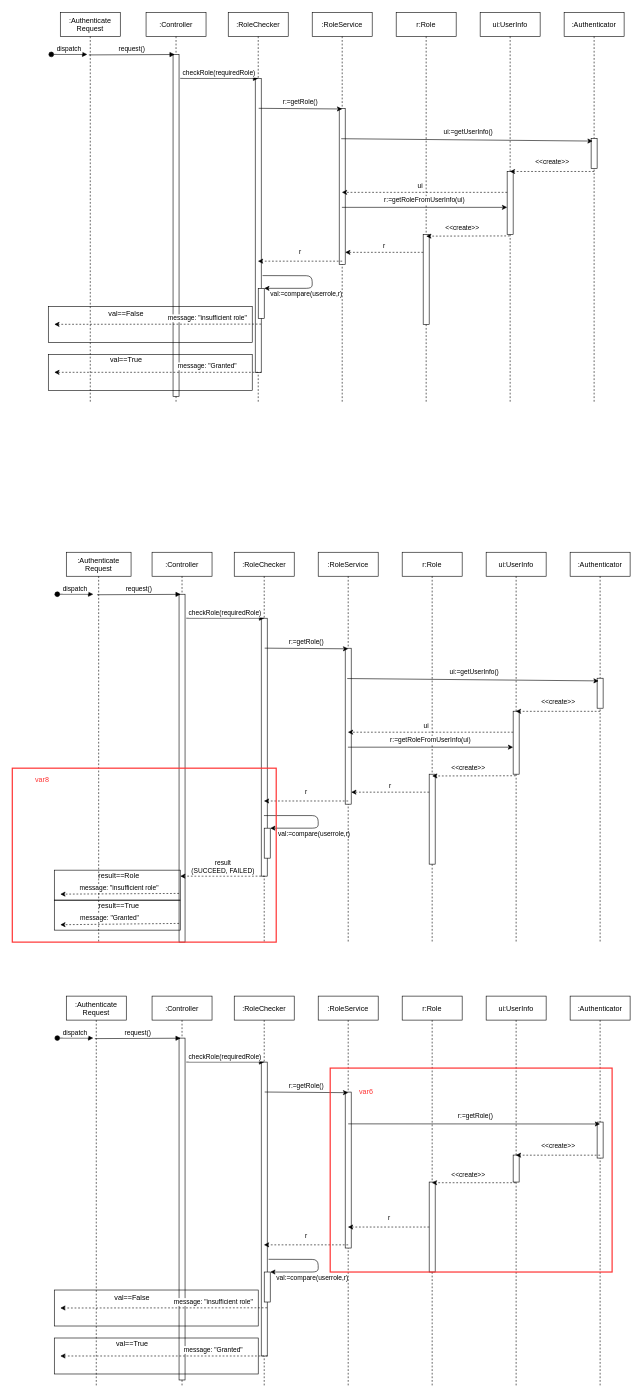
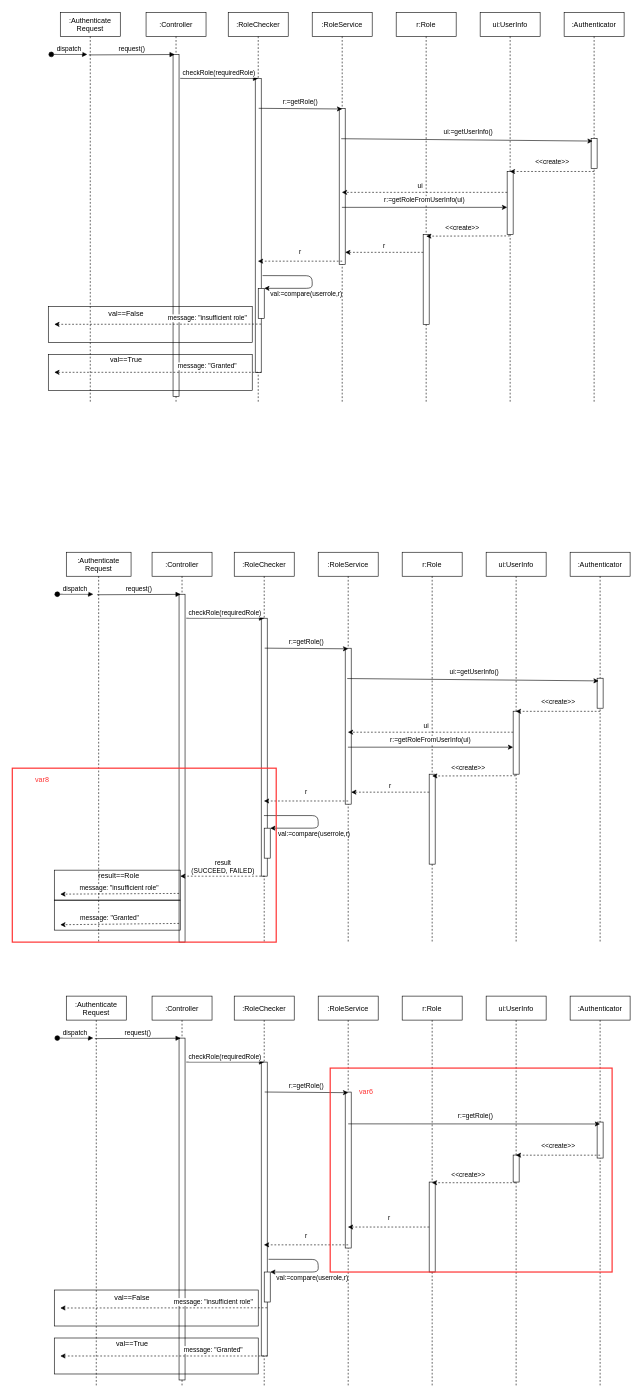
node "result==True": moved (119, 906) -> (107, 918)
